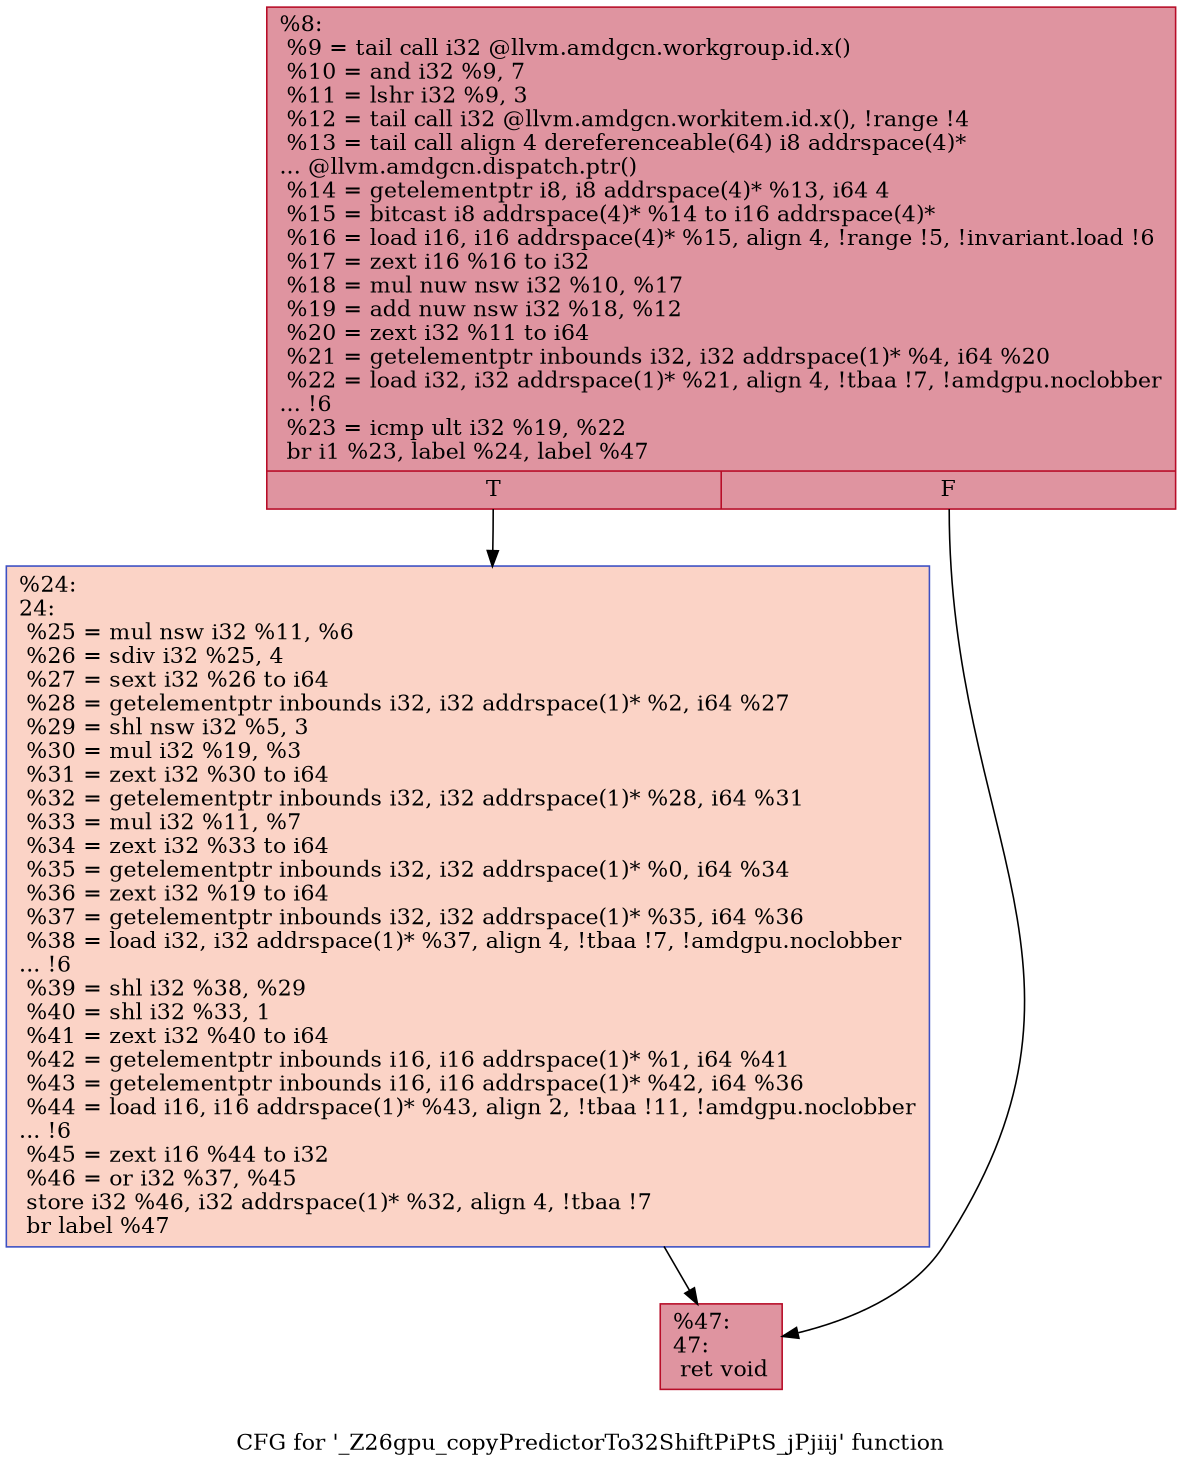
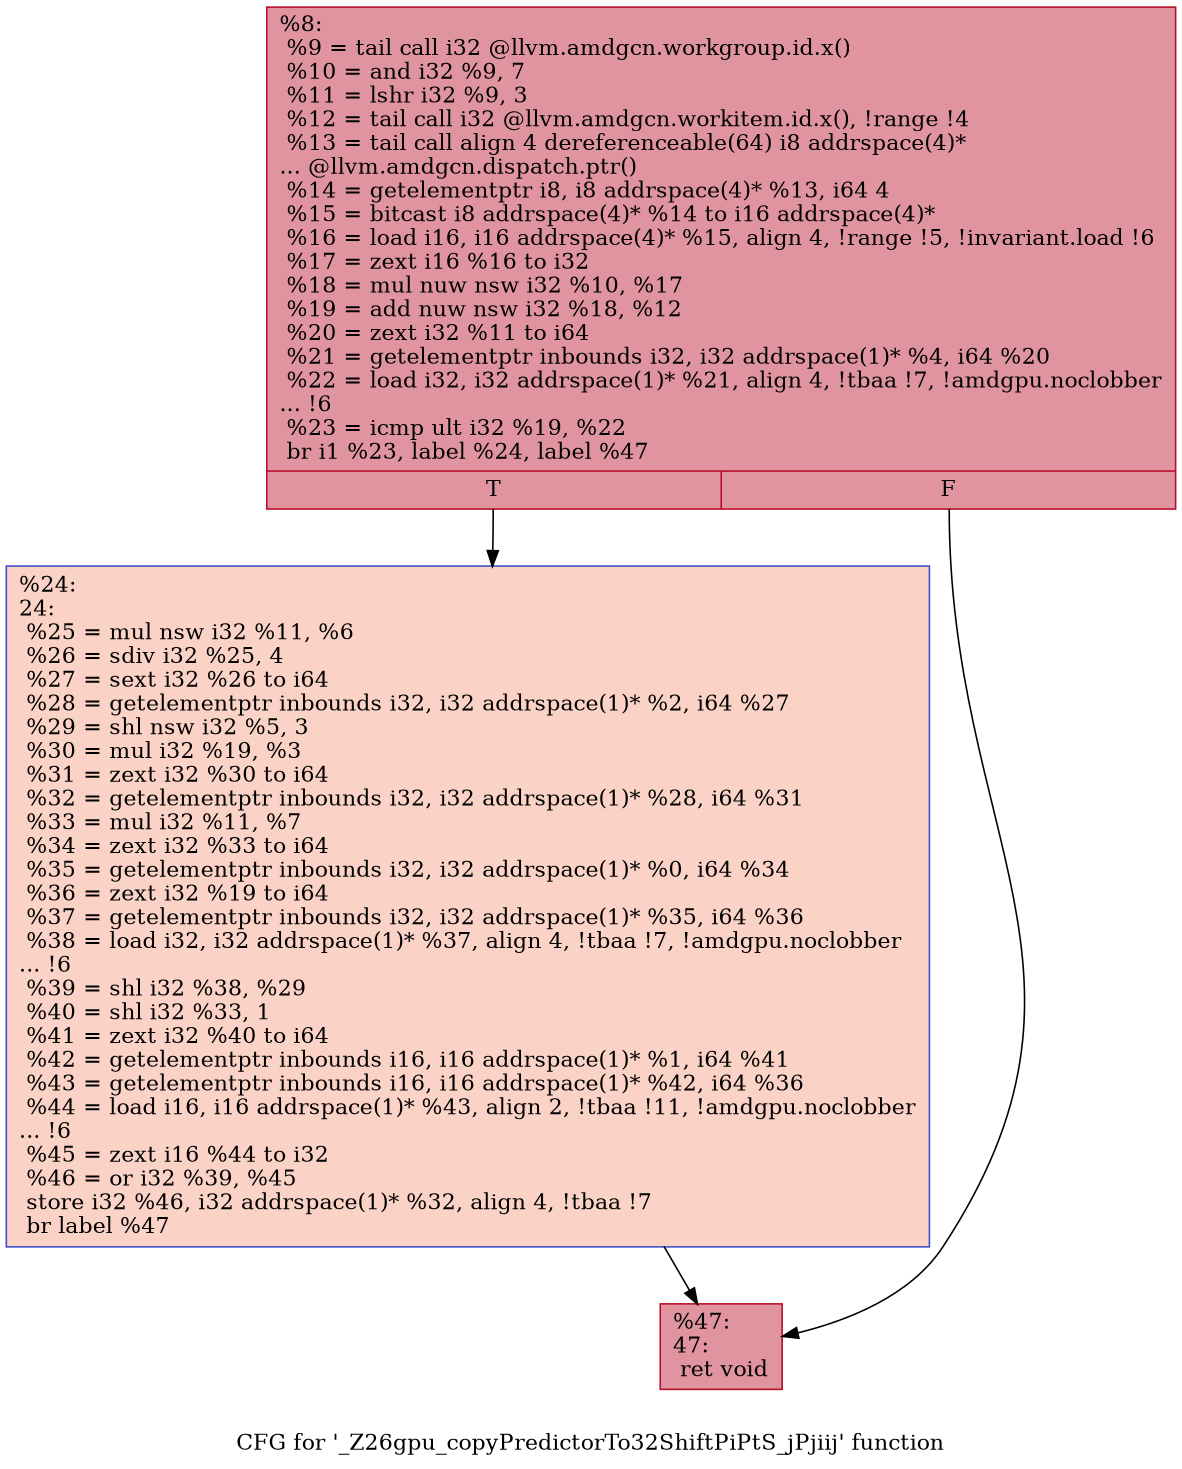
node "%24:": text "%46 = or i32 %37, %45" -> "%46 = or i32 %39, %45"
